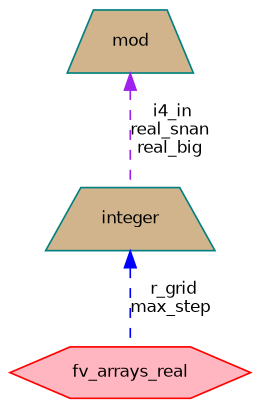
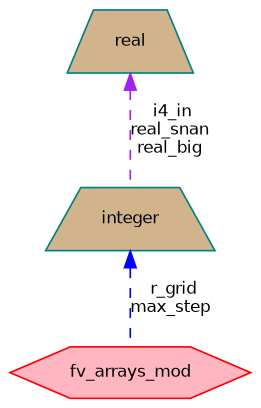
node "mod": label "mod" -> "real"
node "fv_arrays_real": label "fv_arrays_real" -> "fv_arrays_mod"
